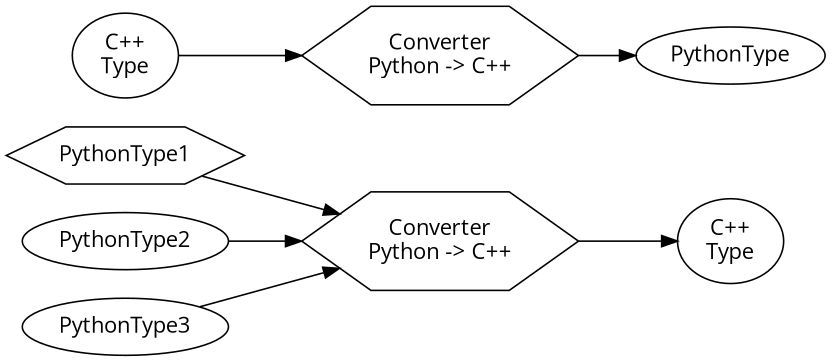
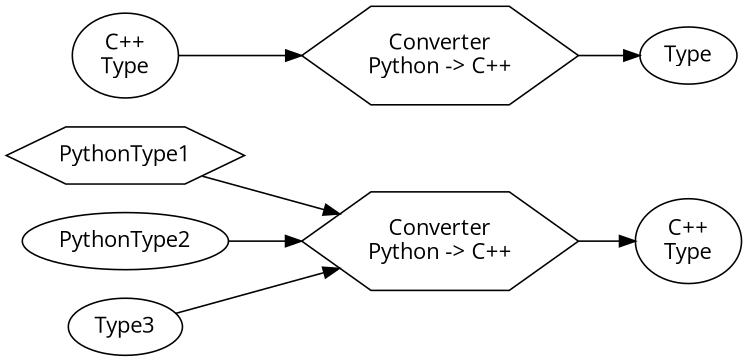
node "PythonType": label "PythonType" -> "Type"
node "PythonType3": label "PythonType3" -> "Type3"
